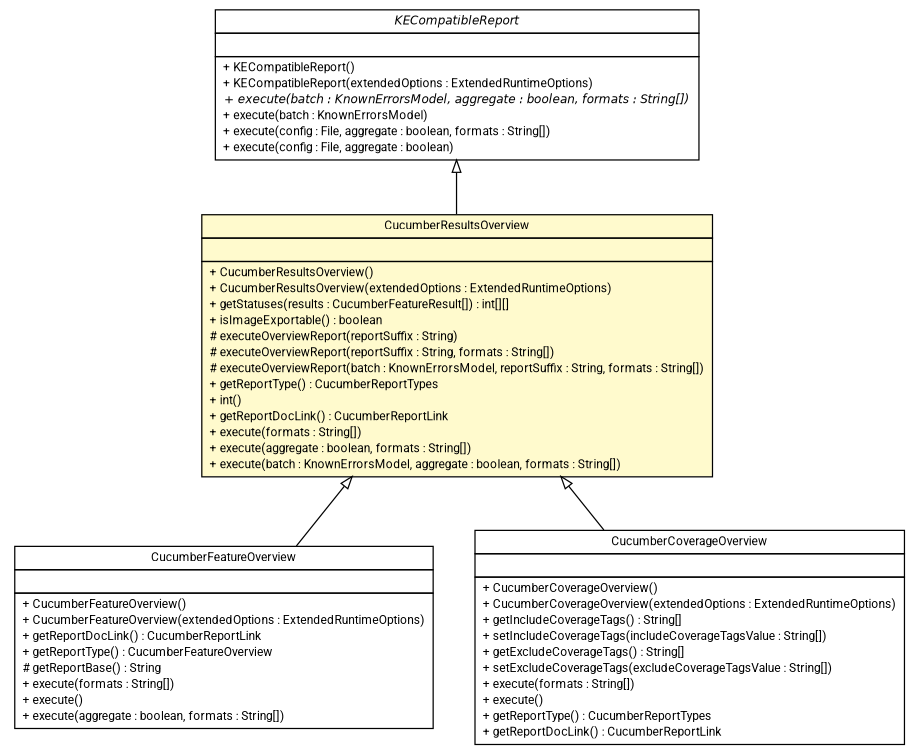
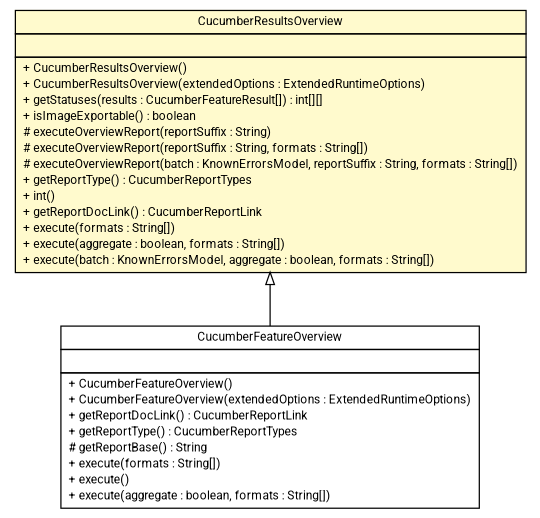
node "KECompatibleReport": removed
node "CucumberCoverageOverview": removed
node "CucumberFeatureOverview": text "+ getReportType() : CucumberFeatureOverview" -> "+ getReportType() : CucumberReportTypes"
